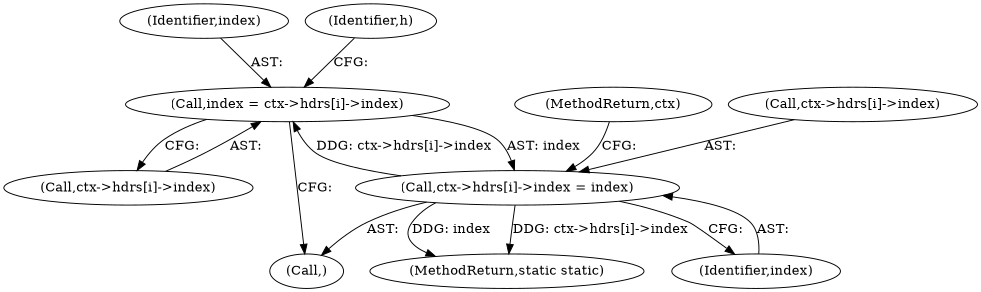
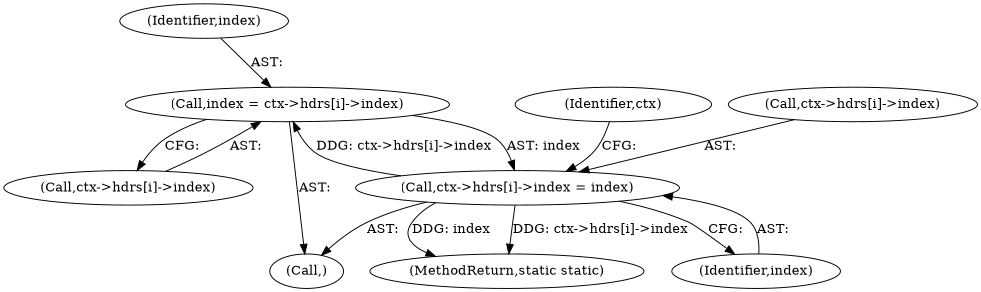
node "(Identifier,h)": removed
node "(MethodReturn,ctx)": label "(MethodReturn,ctx)" -> "(Identifier,ctx)"
edge "(Call,index = ctx->hdrs[i]->index)" -> "(Call,)": label "CFG: " -> "AST: "
